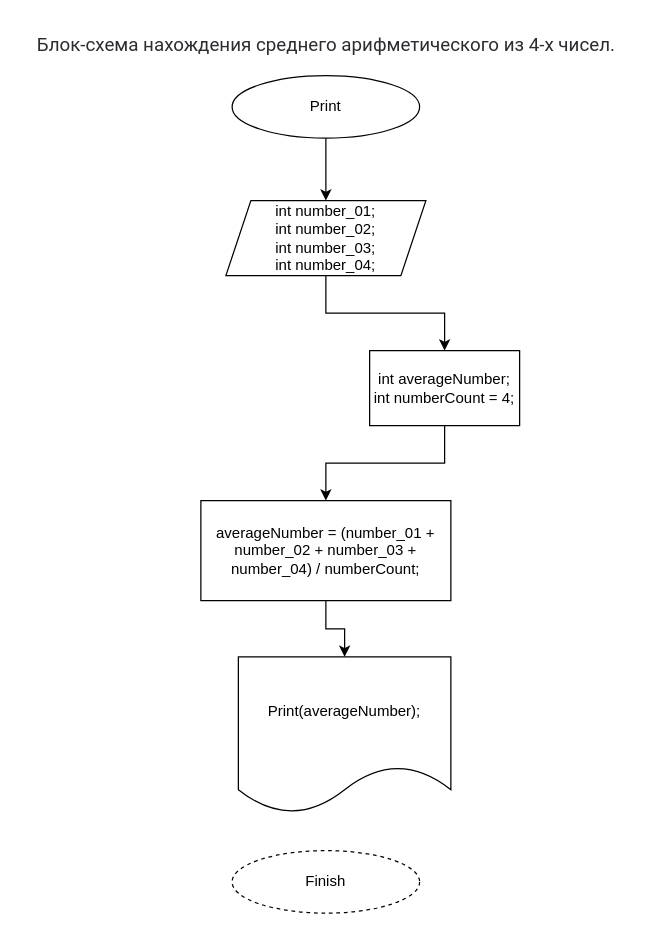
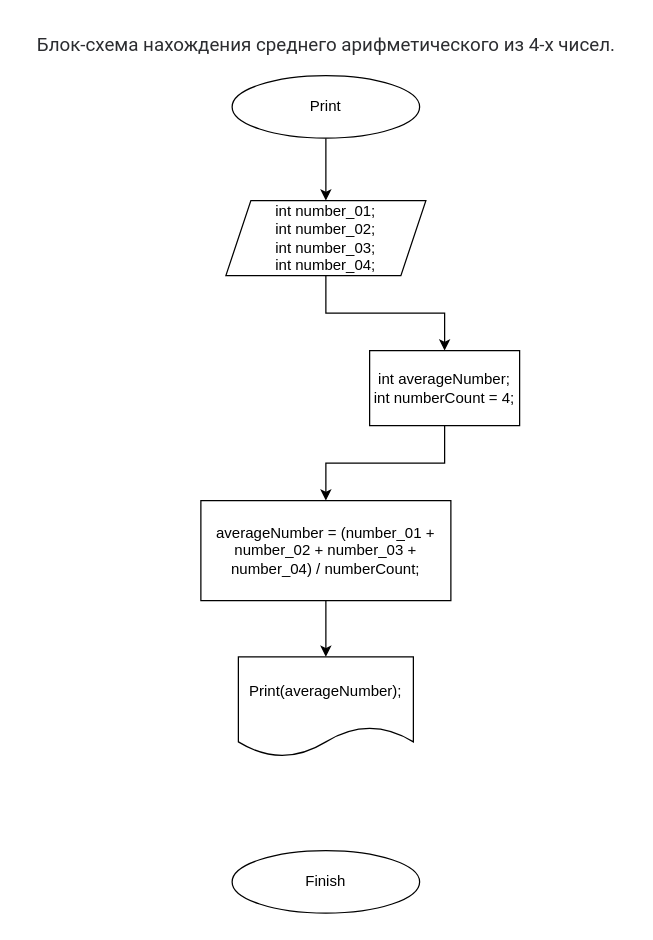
node "Print(averageNumber);": size 213x156 -> 175x100
node "Finish": style dashed -> solid
